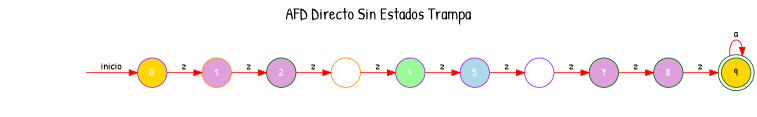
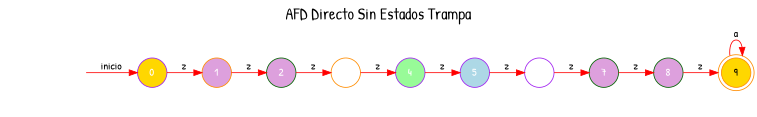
node "9": color darkgreen -> darkorange
